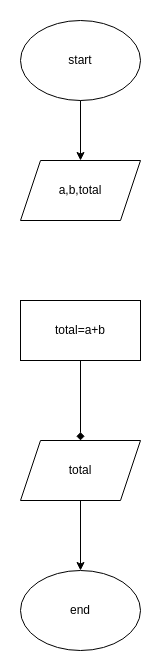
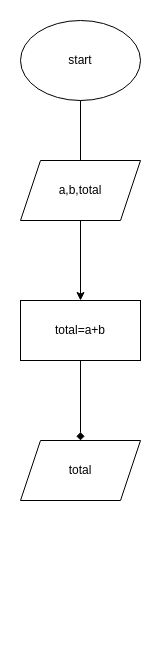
edge "start" -> "a,b,total": arrowhead classic -> none
edge "a,b,total" -> "total=a+b": added
edge "total" -> "end": removed
node "end": removed
